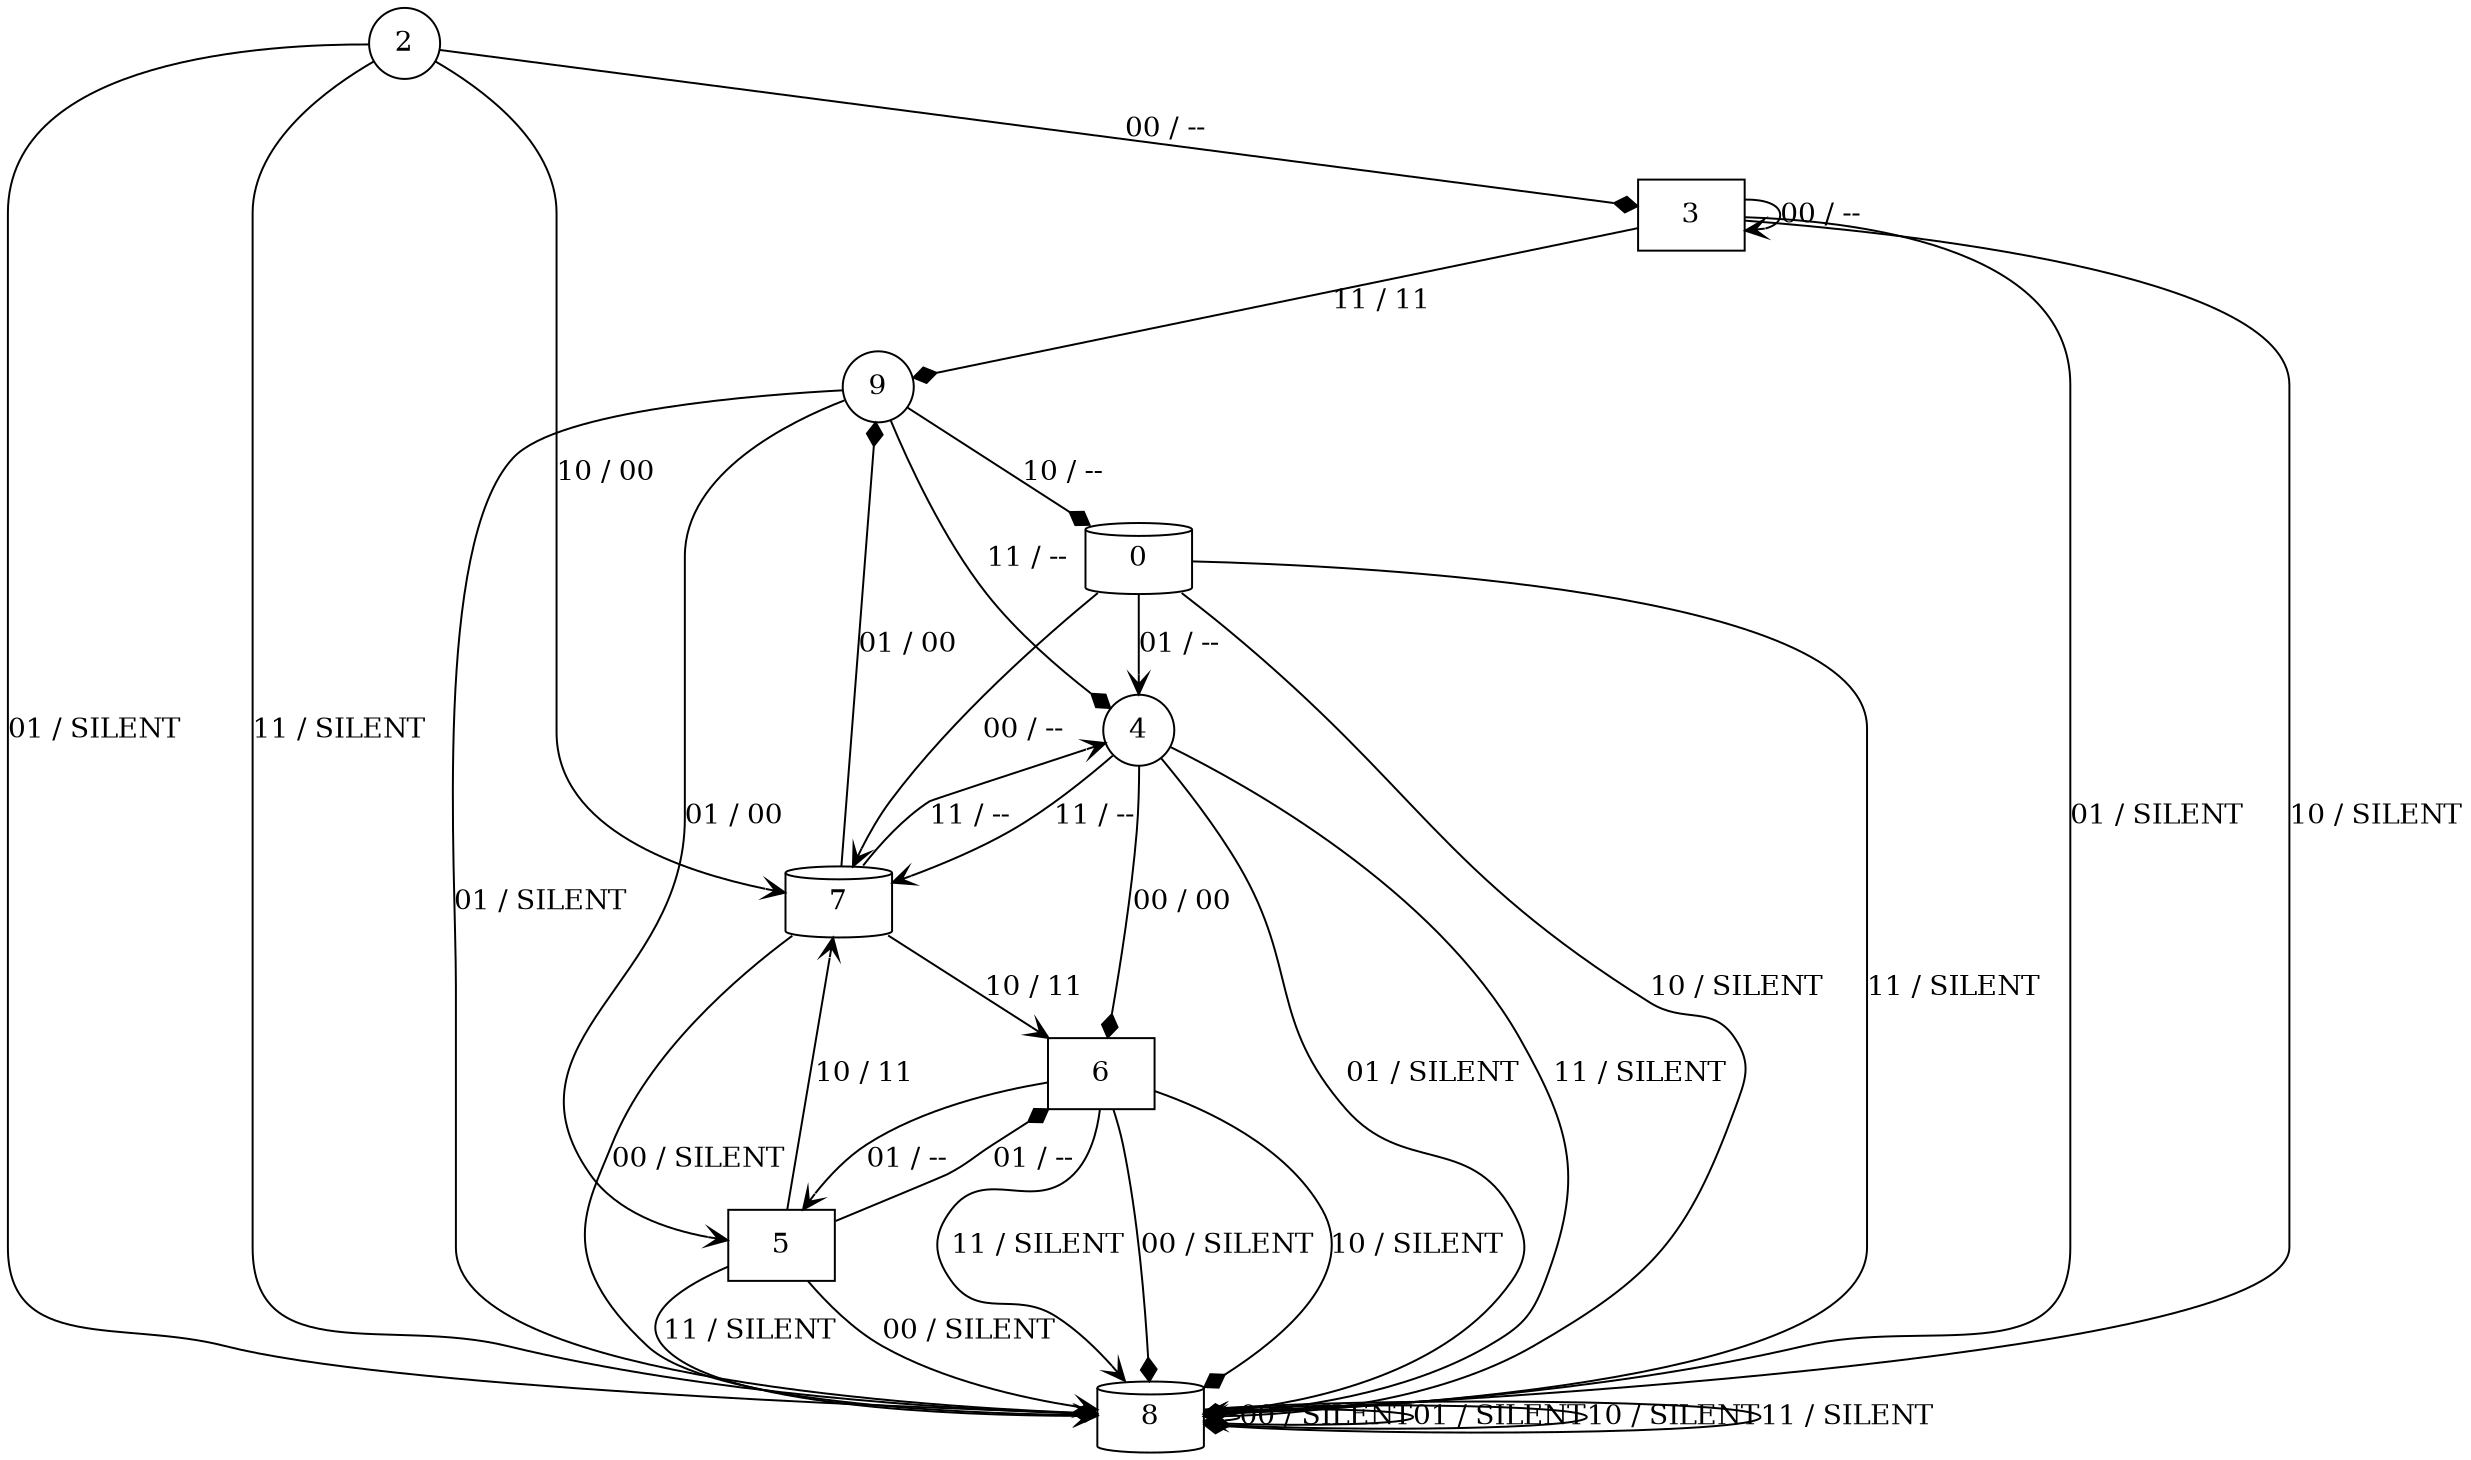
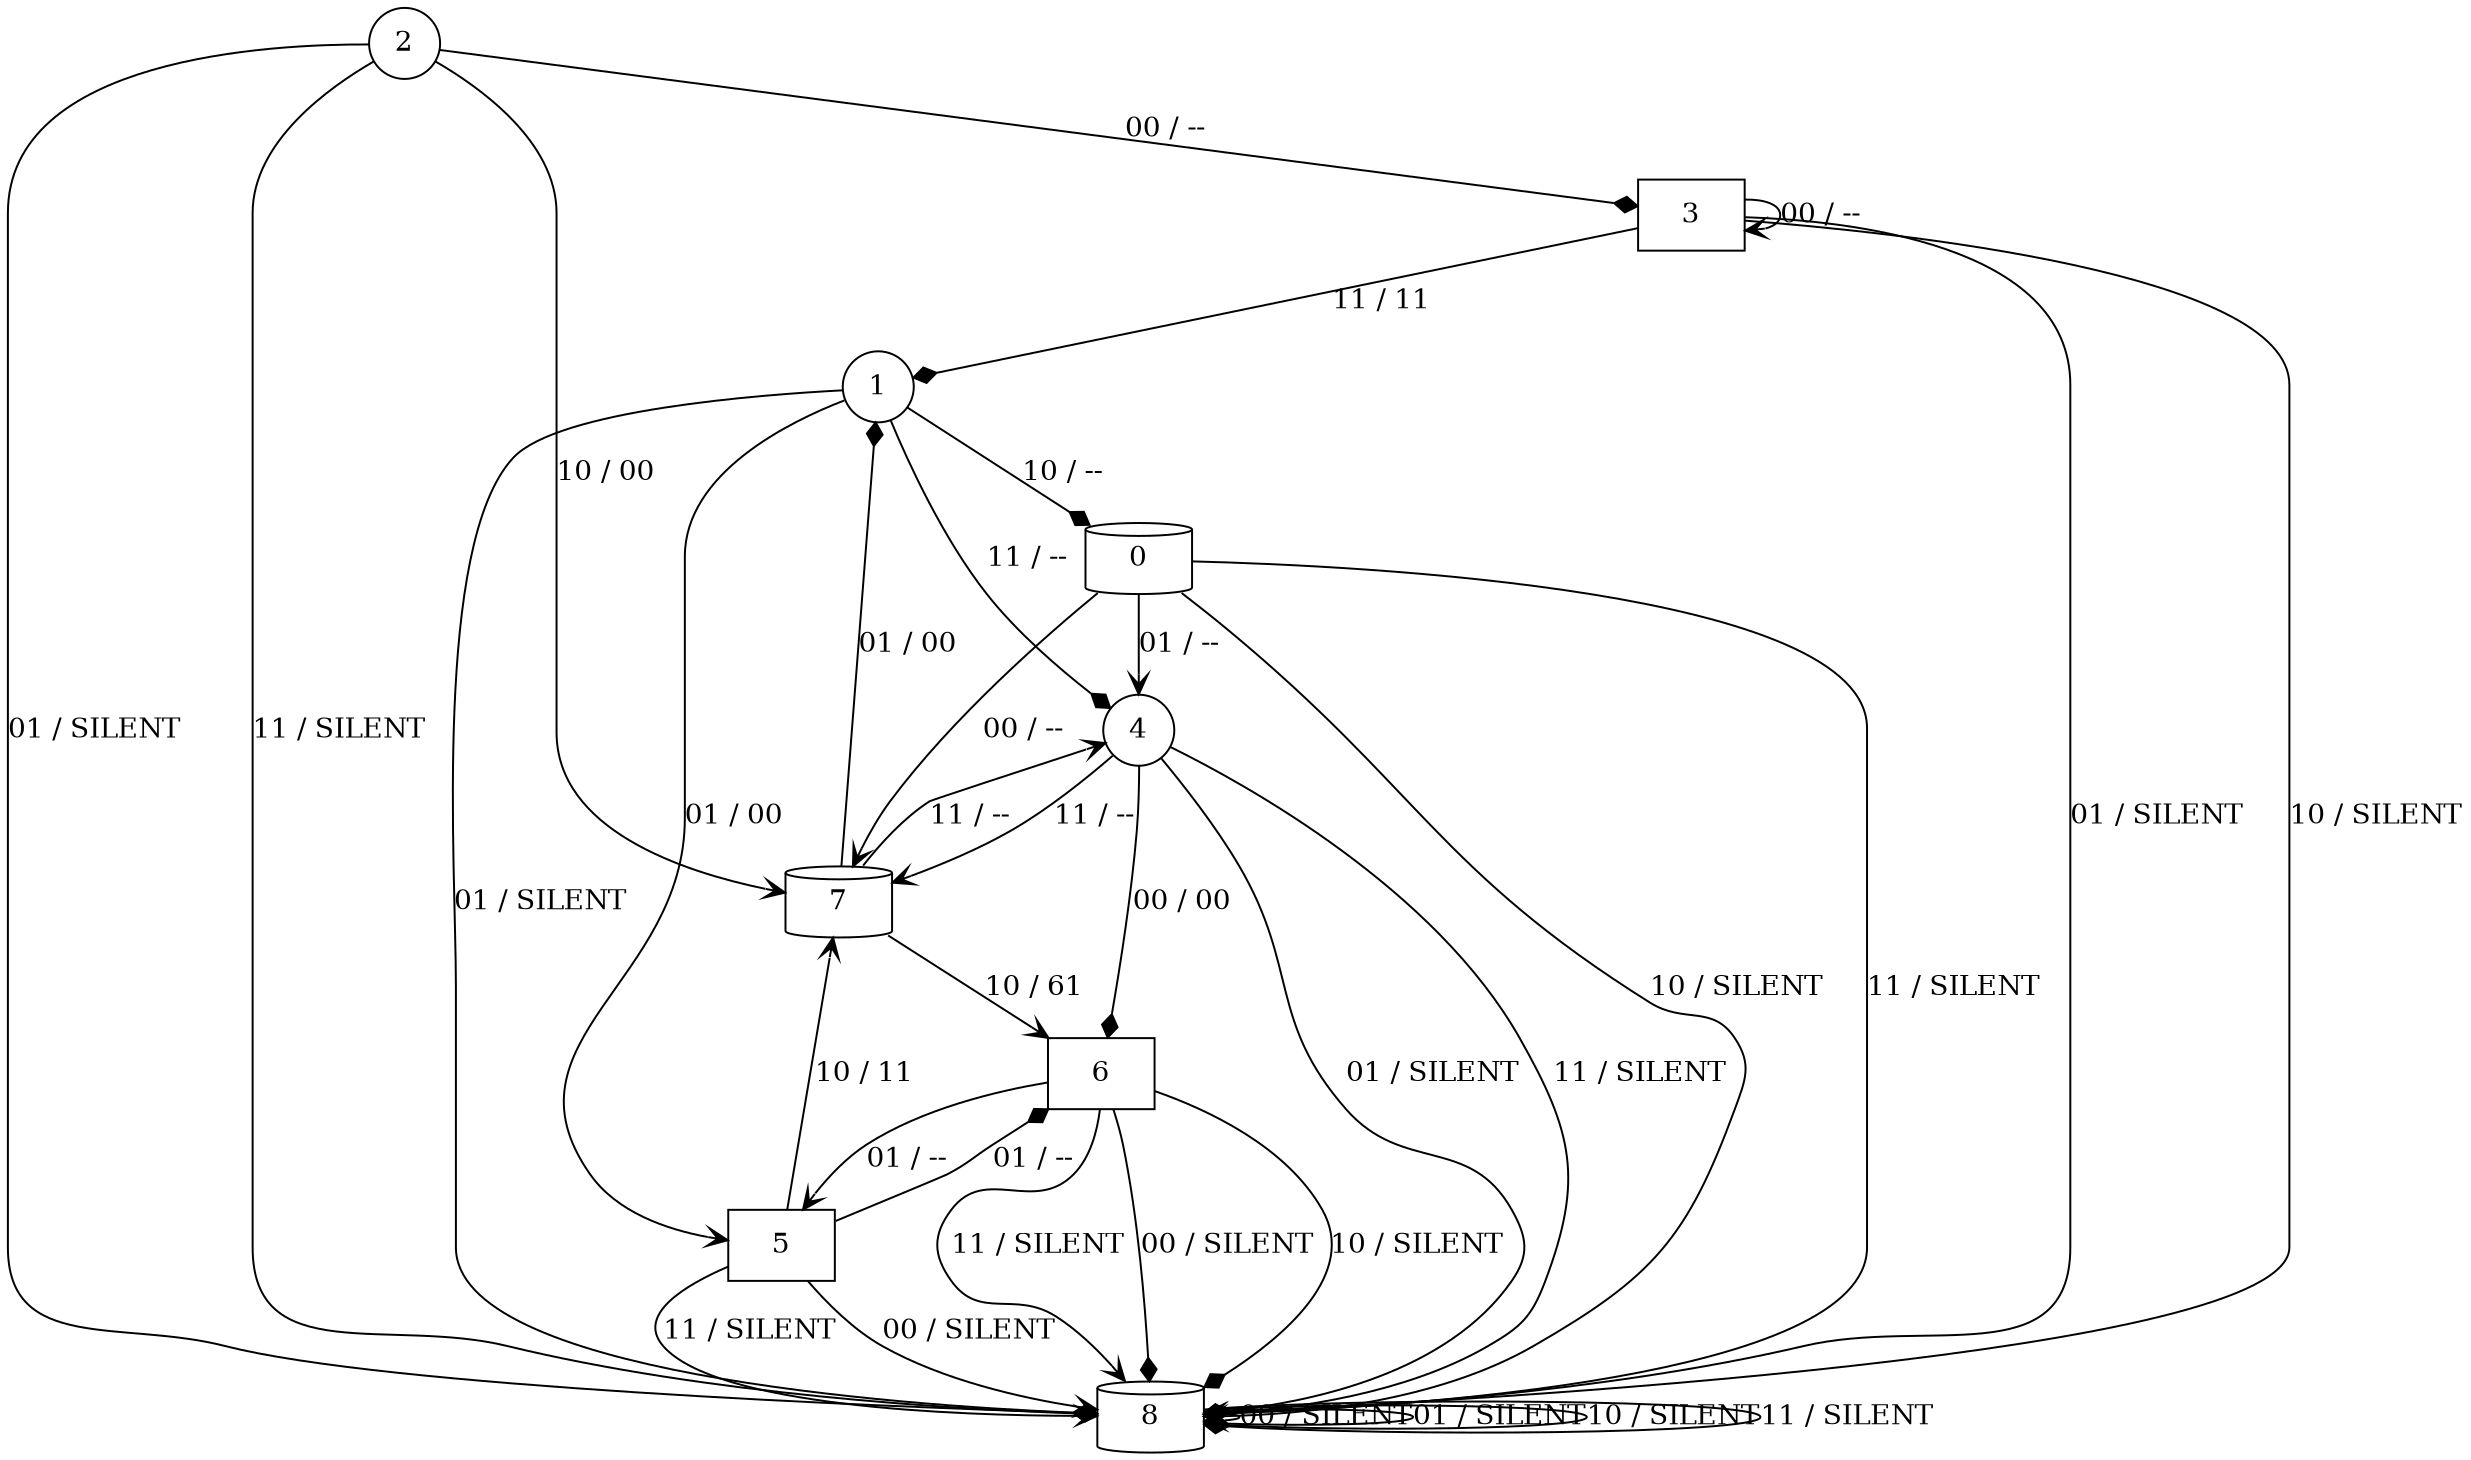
node "9": label "9" -> "1"
edge "7" -> "6": label "10 / 11" -> "10 / 61"
edge "7" -> "8": removed, label "00 / SILENT"
